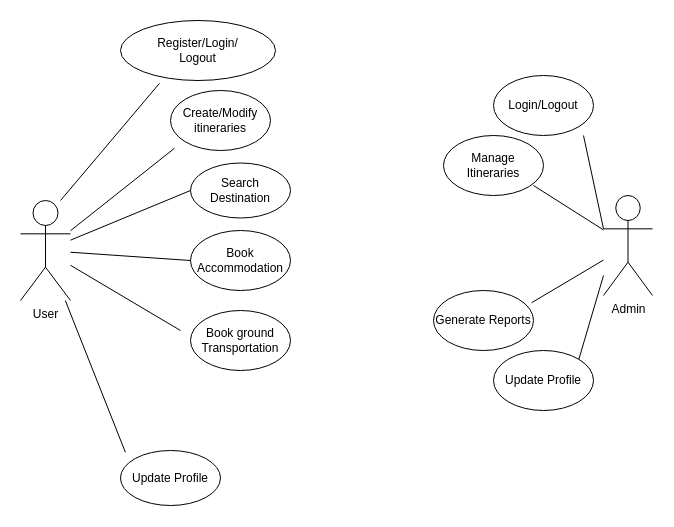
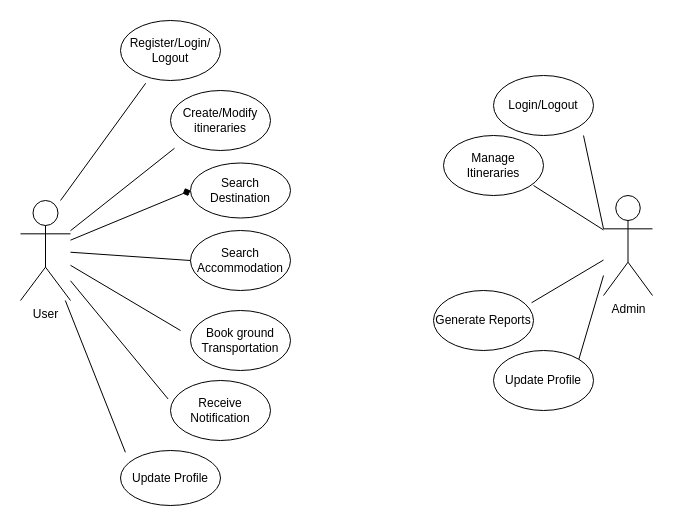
node "Register/Login/ Logout": size 155x60 -> 100x60
edge "Search Destination" -- "User": arrowhead none -> diamond
node "Book Accommodation": label "Book Accommodation" -> "Search Accommodation"
edge "User" -- "Receive Notification": added
node "Receive Notification": added
